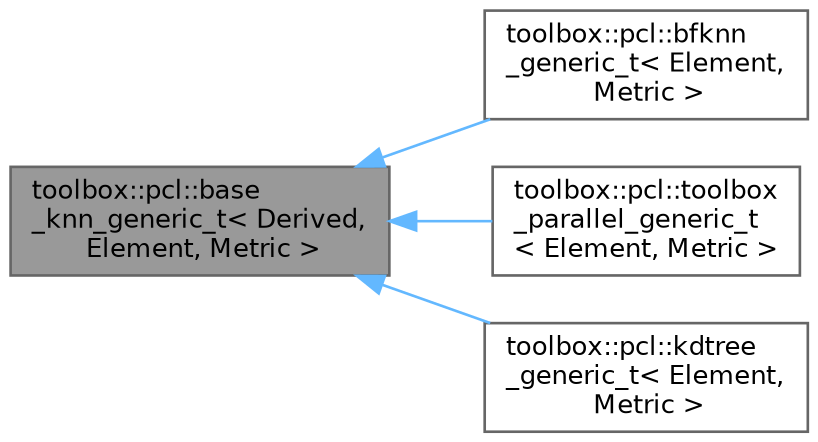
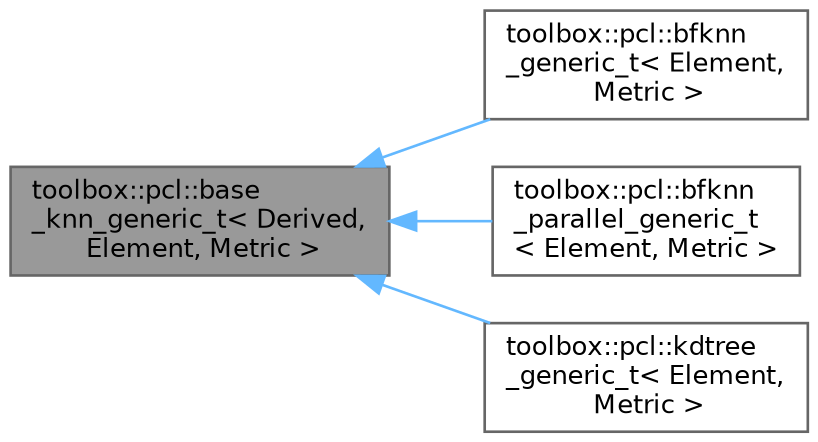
node "toolbox::pcl::toolbox _parallel_generic_t < Element, Metric >": label "toolbox::pcl::toolbox _parallel_generic_t < Element, Metric >" -> "toolbox::pcl::bfknn _parallel_generic_t < Element, Metric >"
